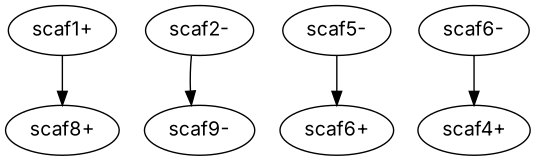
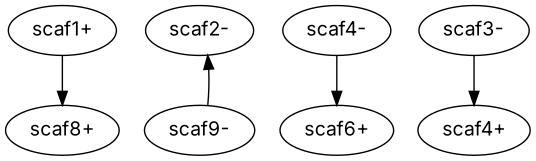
node "scaf5-": label "scaf5-" -> "scaf4-"
node "scaf6-": label "scaf6-" -> "scaf3-"
edge "scaf2-" -> "scaf9-": reversed
